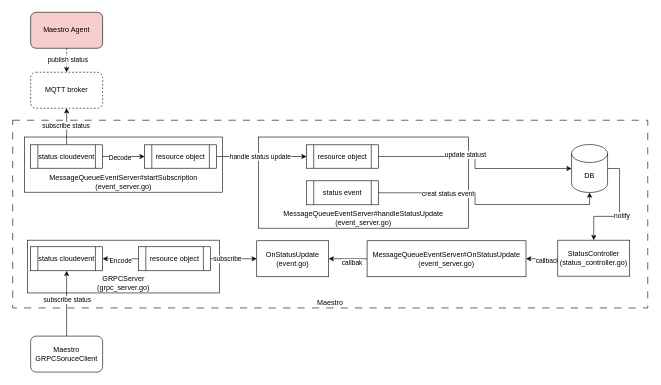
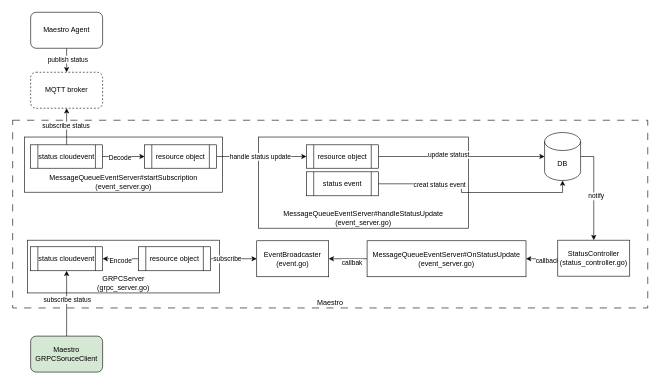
node "Maestro Agent": fillcolor #f8cecc -> #ffffff
edge "Maestro Agent" -> "MQTT broker": style dashed -> solid
node "DB": moved (590, 169) -> (563, 157)
node "status event": moved (342, 193) -> (342, 184)
node "OnStatusUpdate (event.go)": label "OnStatusUpdate (event.go)" -> "EventBroadcaster (event.go)"
node "Maestro GRPCSoruceClient": fillcolor #ffffff -> #d5e8d4
